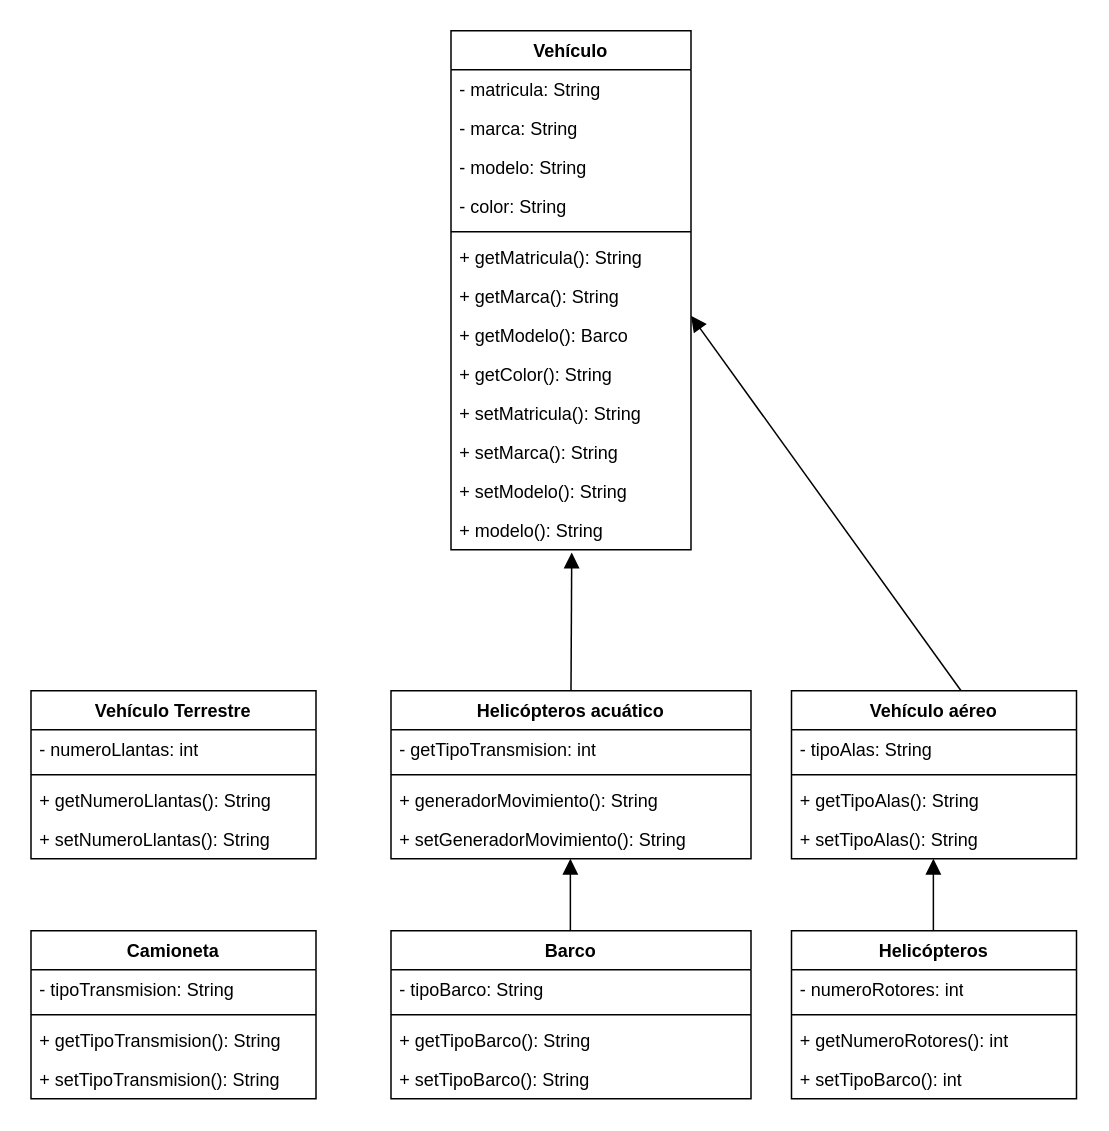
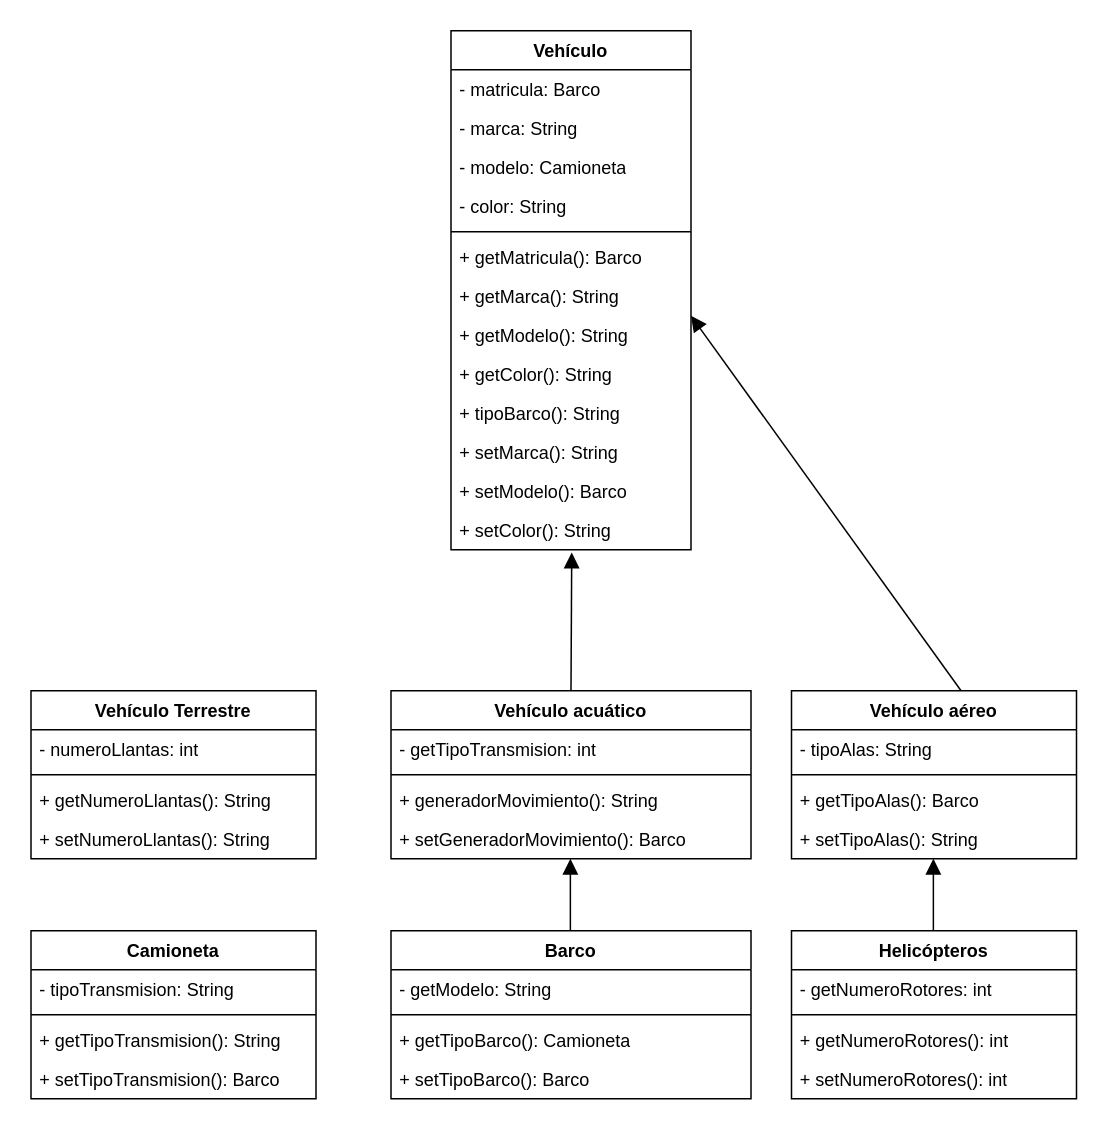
node "- matricula: String": label "- matricula: String" -> "- matricula: Barco"
node "- modelo: String": label "- modelo: String" -> "- modelo: Camioneta"
node "+ getMatricula(): String": label "+ getMatricula(): String" -> "+ getMatricula(): Barco"
node "+ getModelo(): Barco": label "+ getModelo(): Barco" -> "+ getModelo(): String"
node "+ setMatricula(): String": label "+ setMatricula(): String" -> "+ tipoBarco(): String"
node "+ setModelo(): String": label "+ setModelo(): String" -> "+ setModelo(): Barco"
node "+ modelo(): String": label "+ modelo(): String" -> "+ setColor(): String"
node "Helicópteros acuático": label "Helicópteros acuático" -> "Vehículo acuático"
node "+ getTipoAlas(): String": label "+ getTipoAlas(): String" -> "+ getTipoAlas(): Barco"
node "+ setGeneradorMovimiento(): String": label "+ setGeneradorMovimiento(): String" -> "+ setGeneradorMovimiento(): Barco"
node "- tipoBarco: String": label "- tipoBarco: String" -> "- getModelo: String"
node "- numeroRotores: int": label "- numeroRotores: int" -> "- getNumeroRotores: int"
node "+ getTipoBarco(): String": label "+ getTipoBarco(): String" -> "+ getTipoBarco(): Camioneta"
node "+ setTipoTransmision(): String": label "+ setTipoTransmision(): String" -> "+ setTipoTransmision(): Barco"
node "+ setTipoBarco(): String": label "+ setTipoBarco(): String" -> "+ setTipoBarco(): Barco"
node "+ setTipoBarco(): int": label "+ setTipoBarco(): int" -> "+ setNumeroRotores(): int"
